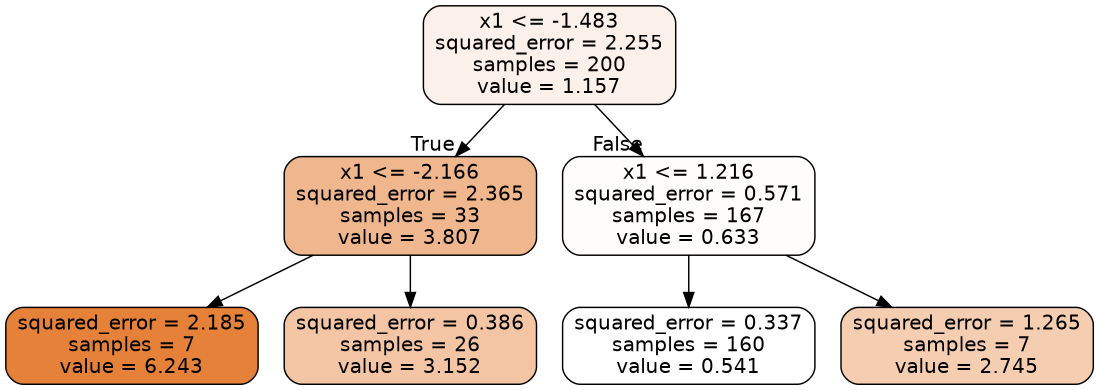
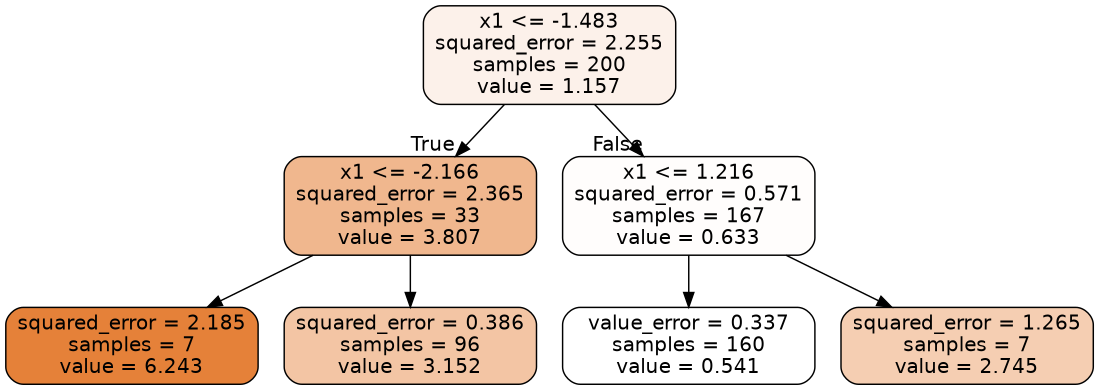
node "squared_error = 0.386 samples = 26 value = 3.152": label "squared_error = 0.386 samples = 26 value = 3.152" -> "squared_error = 0.386 samples = 96 value = 3.152"
node "squared_error = 0.337 samples = 160 value = 0.541": label "squared_error = 0.337 samples = 160 value = 0.541" -> "value_error = 0.337 samples = 160 value = 0.541"
